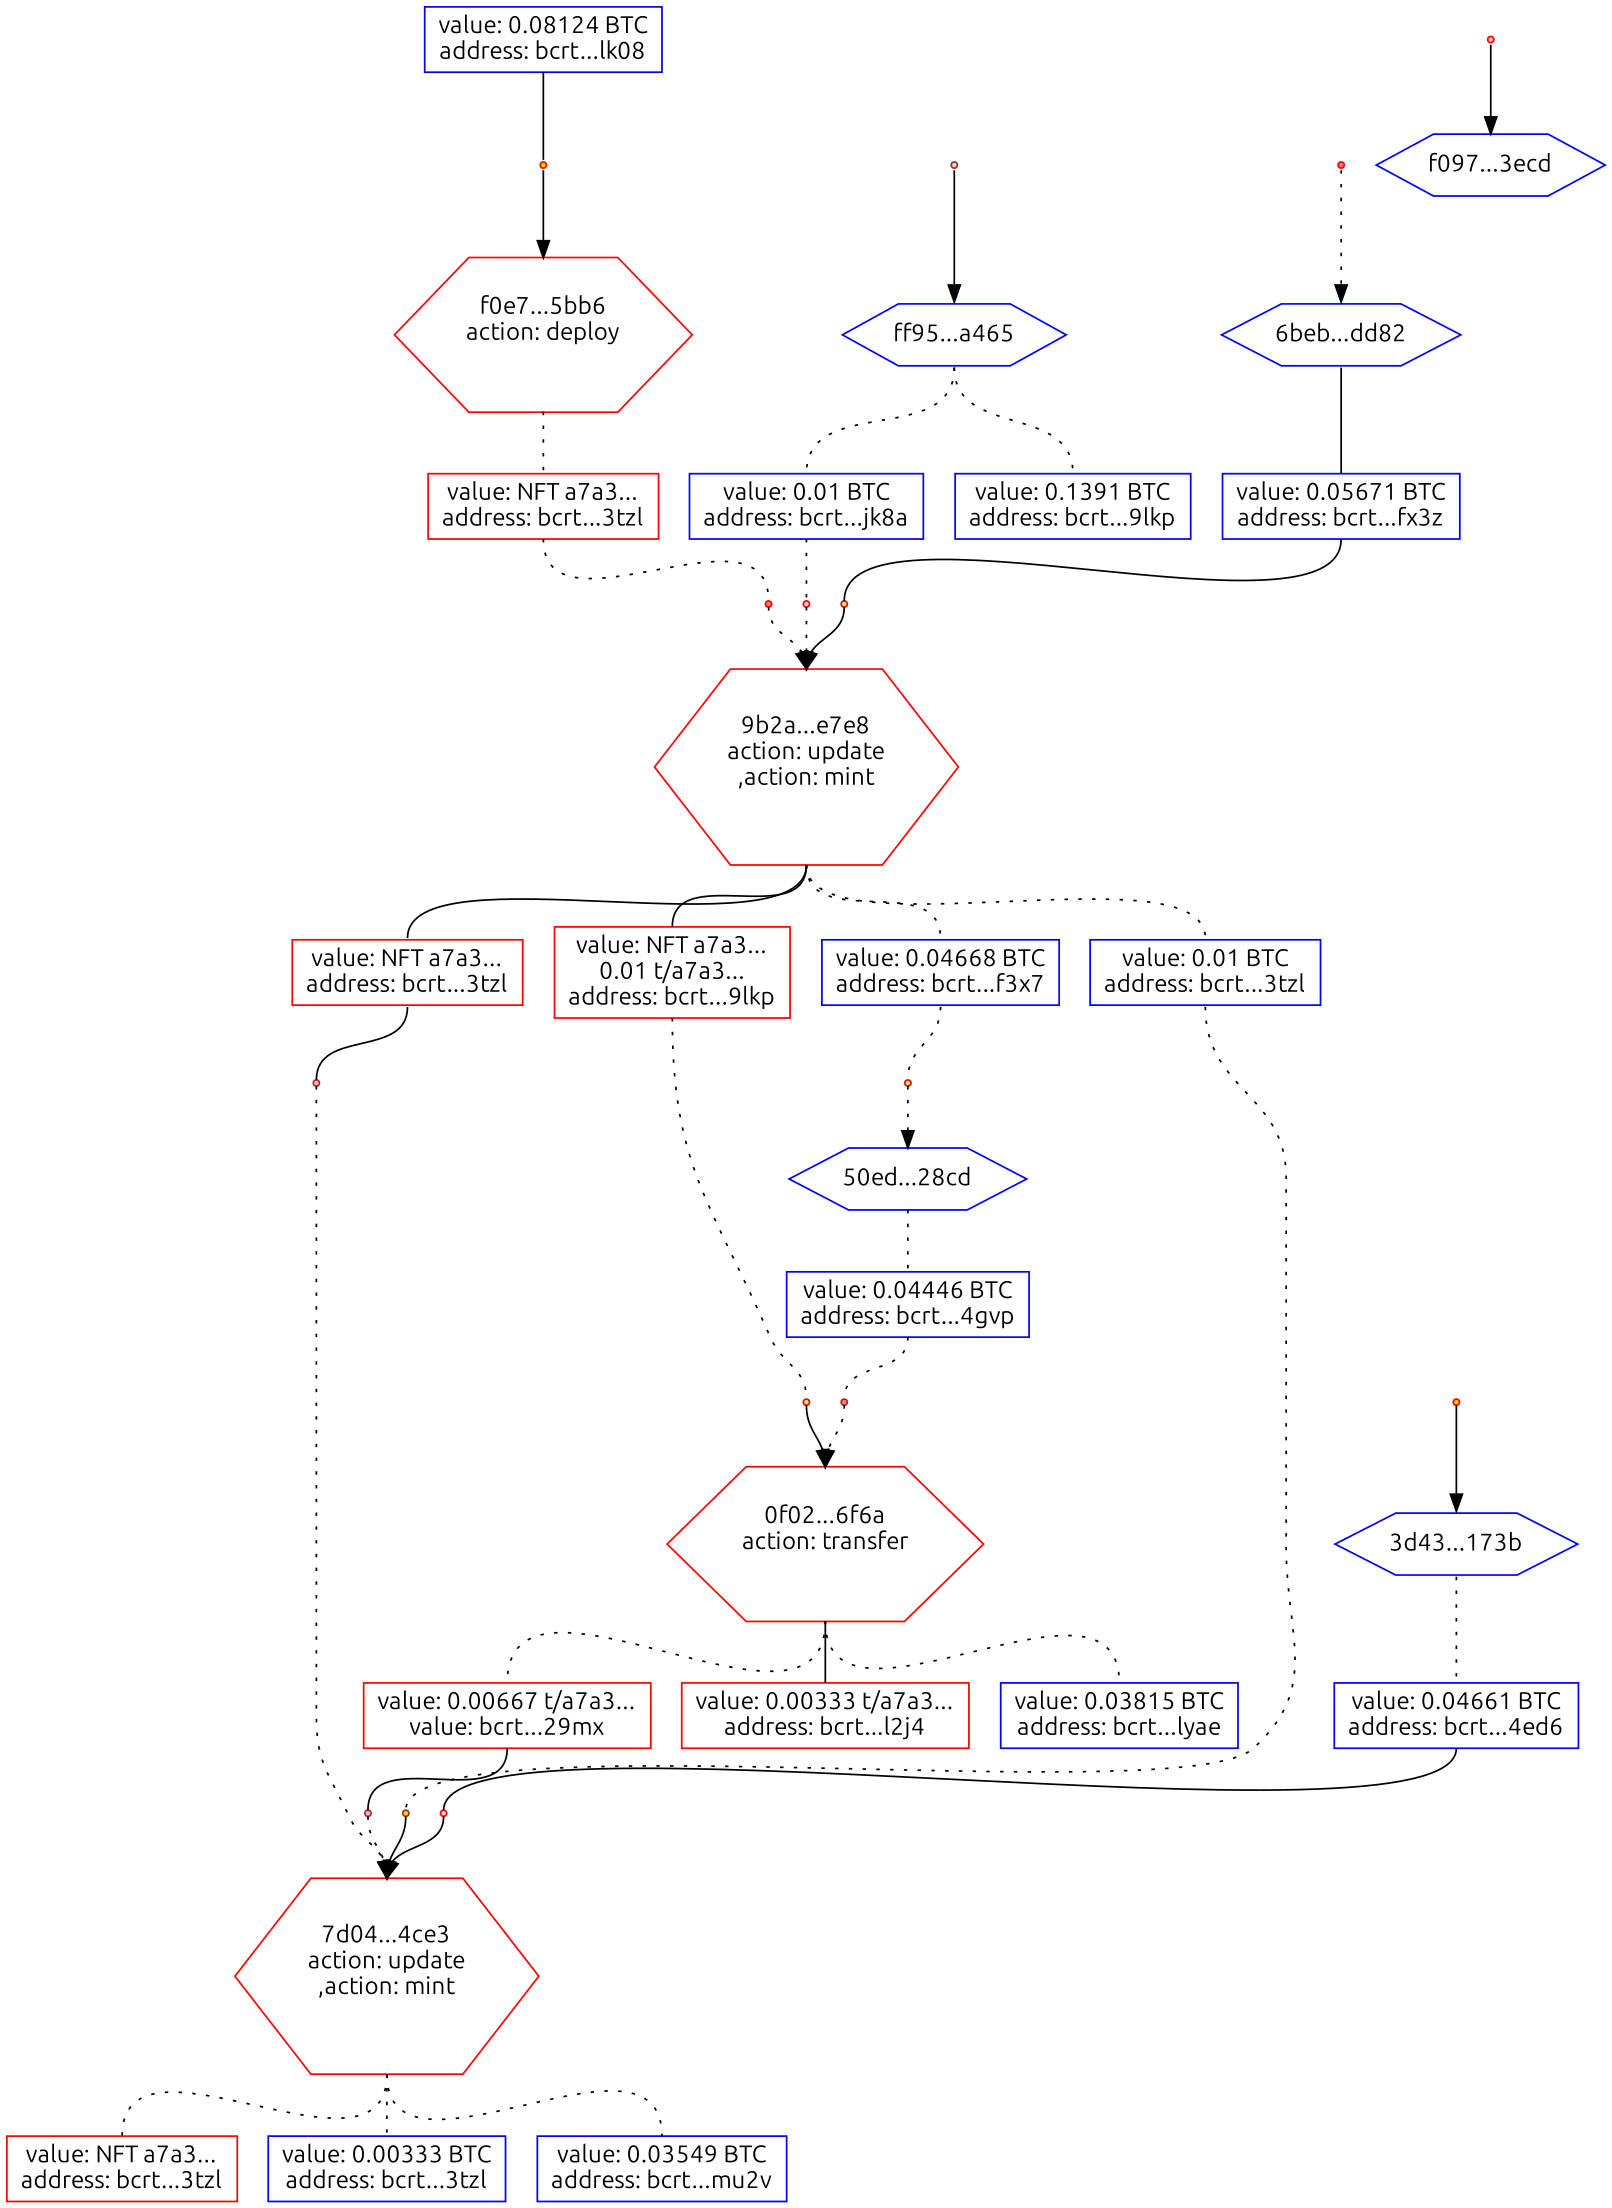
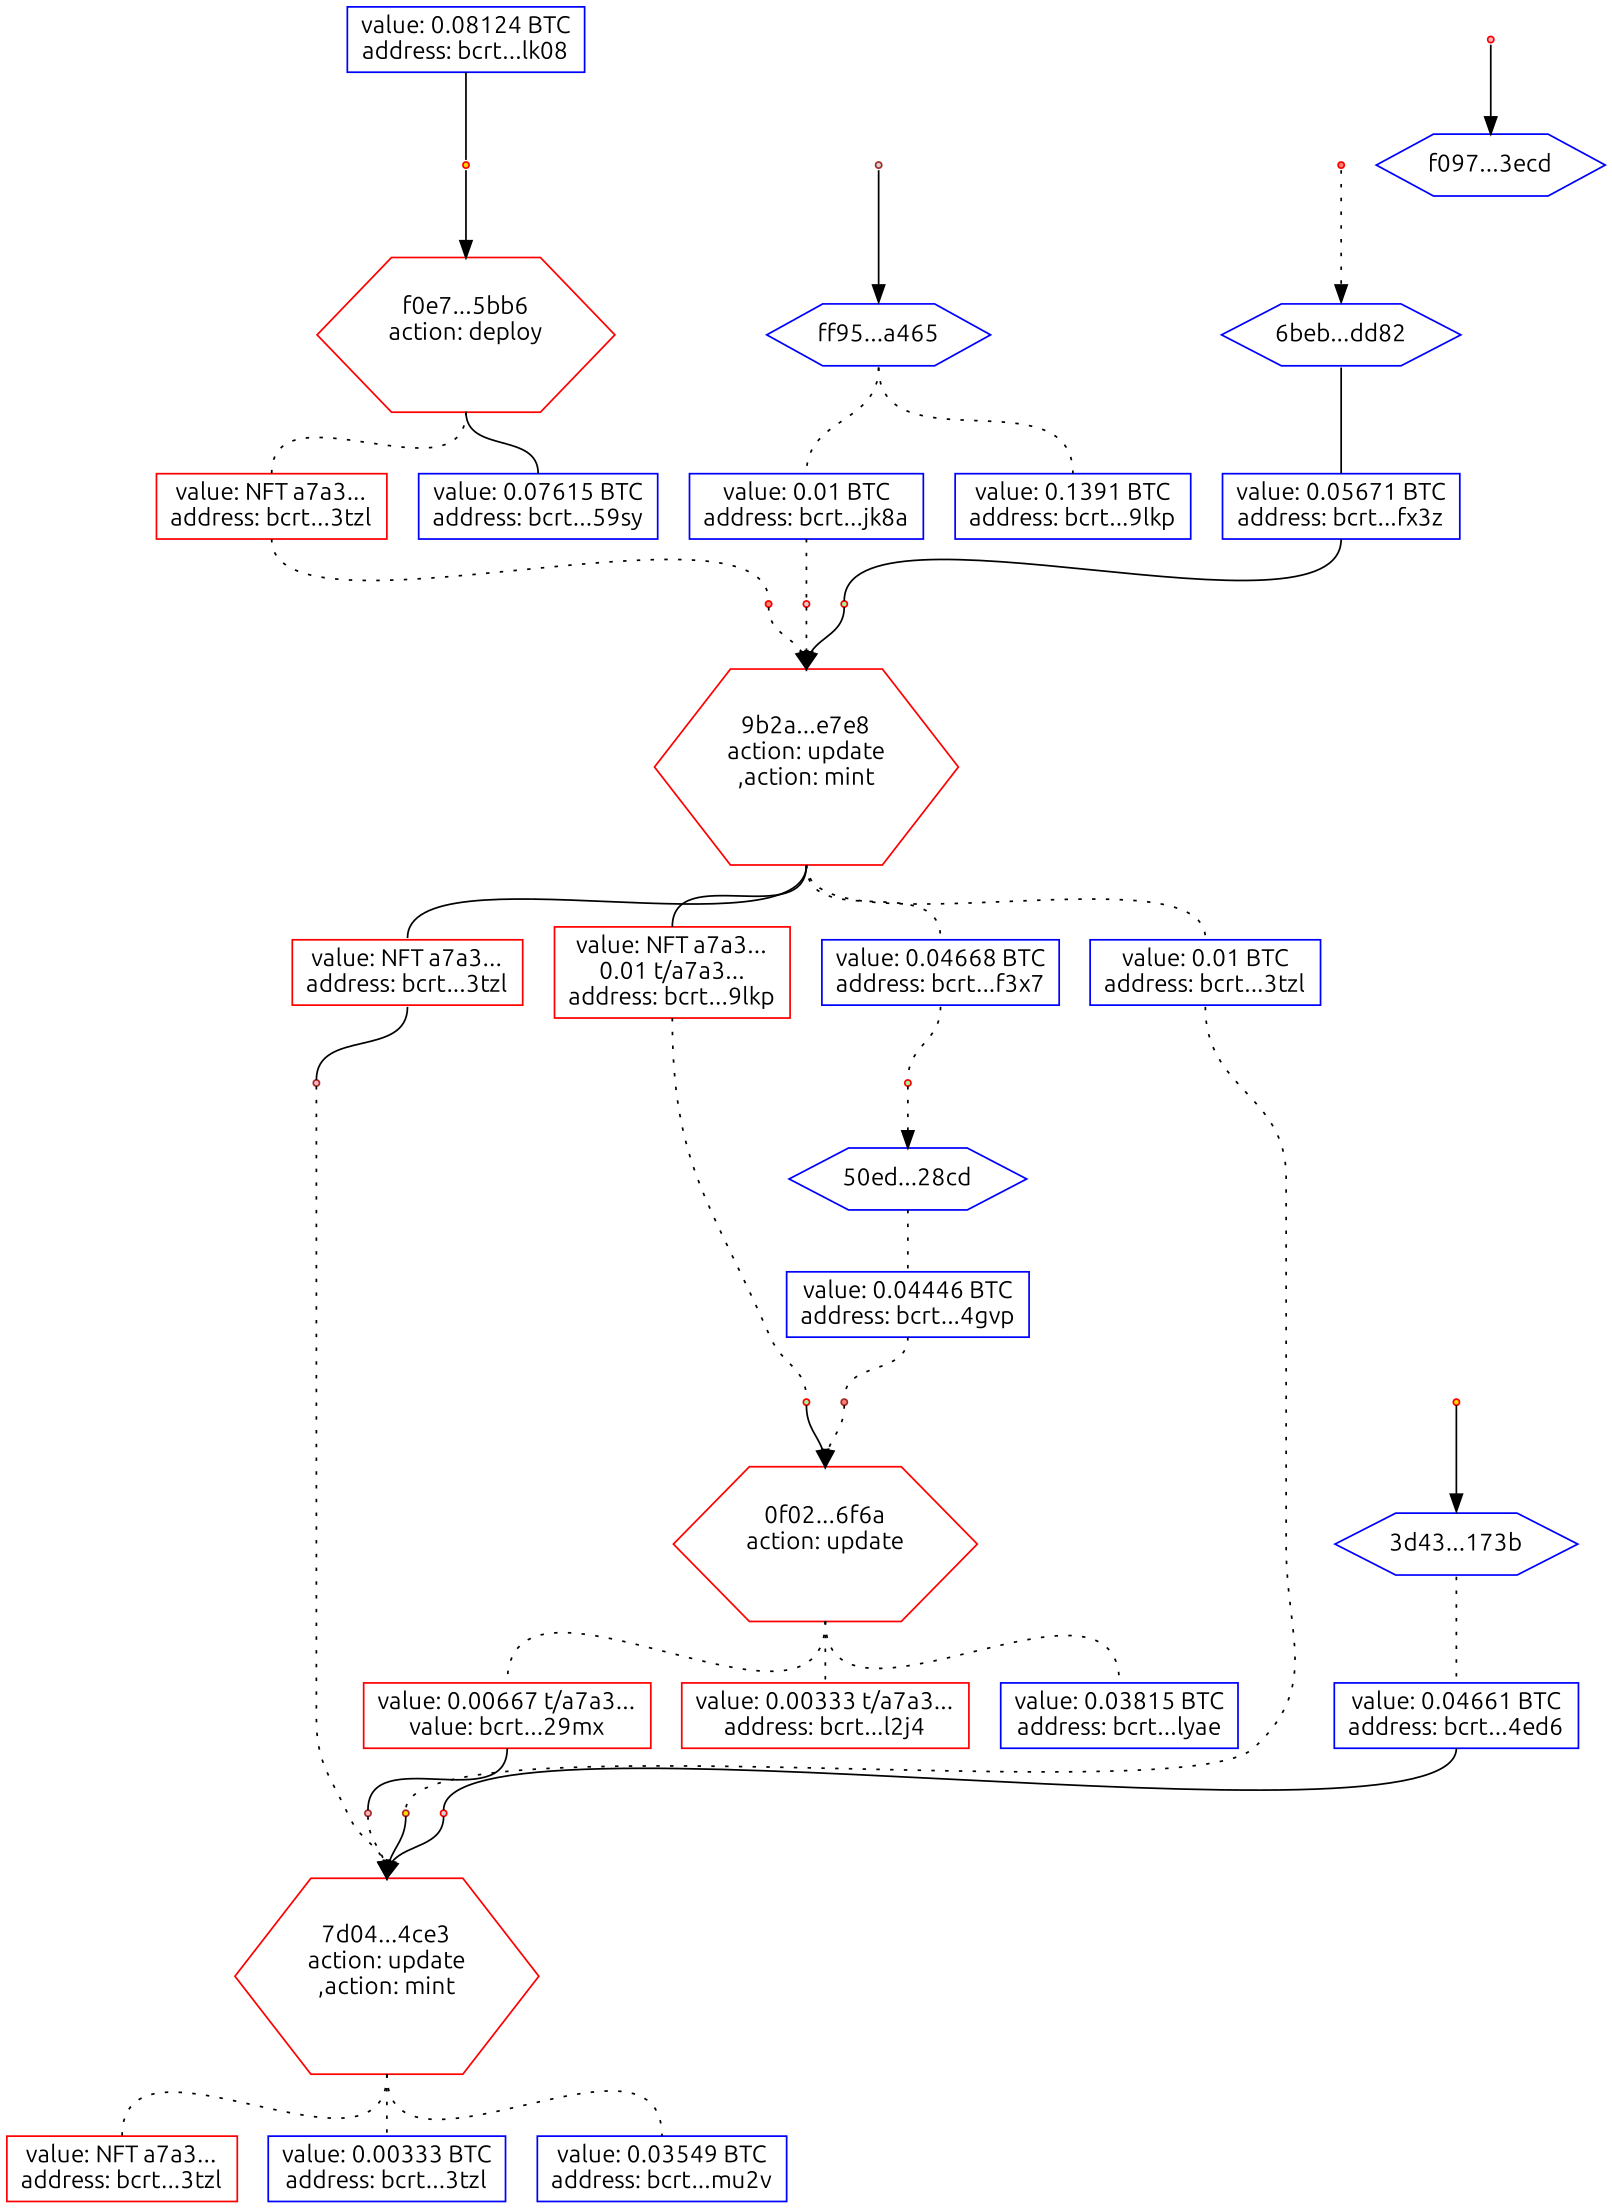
node "value: 0.07615 BTC": added
node "0f02...6f6a": text "action: transfer" -> "action: update"
edge "0f02...6f6a" -- "value: 0.00333 t/a7a3...": style solid -> dotted
